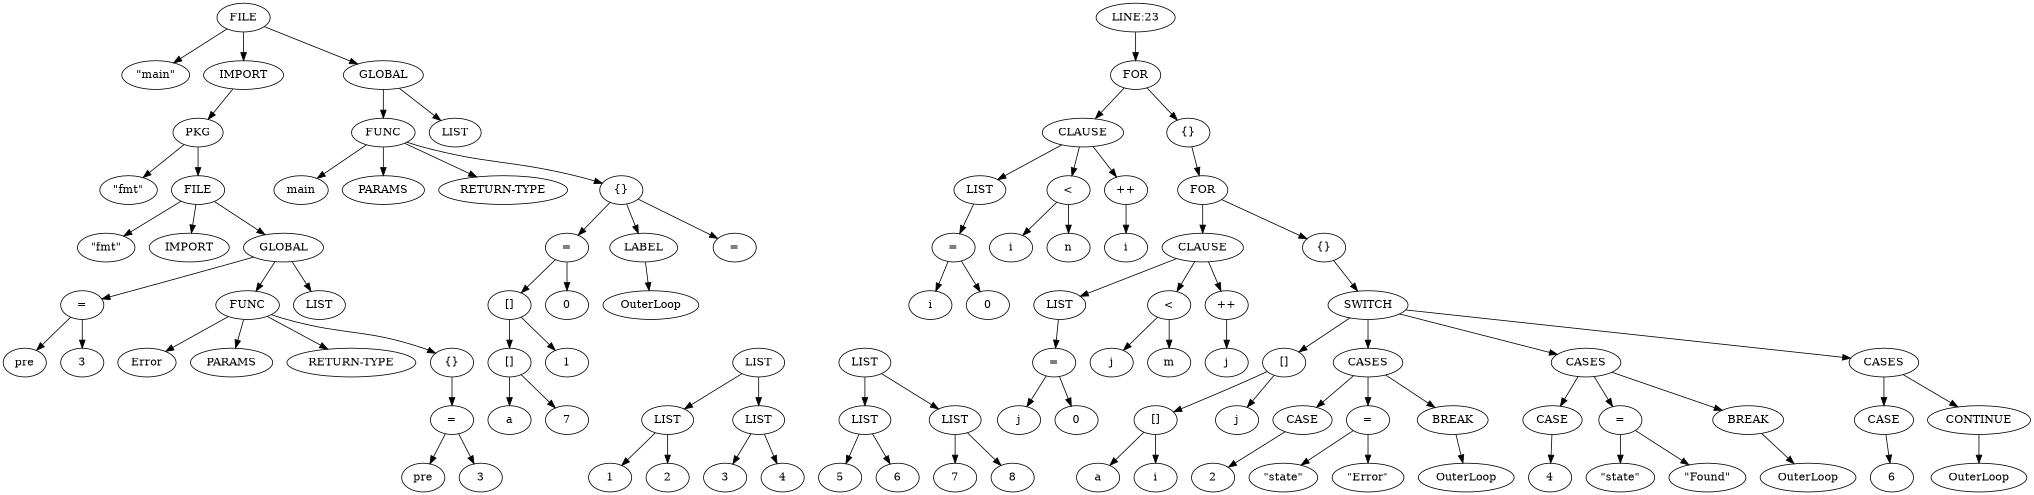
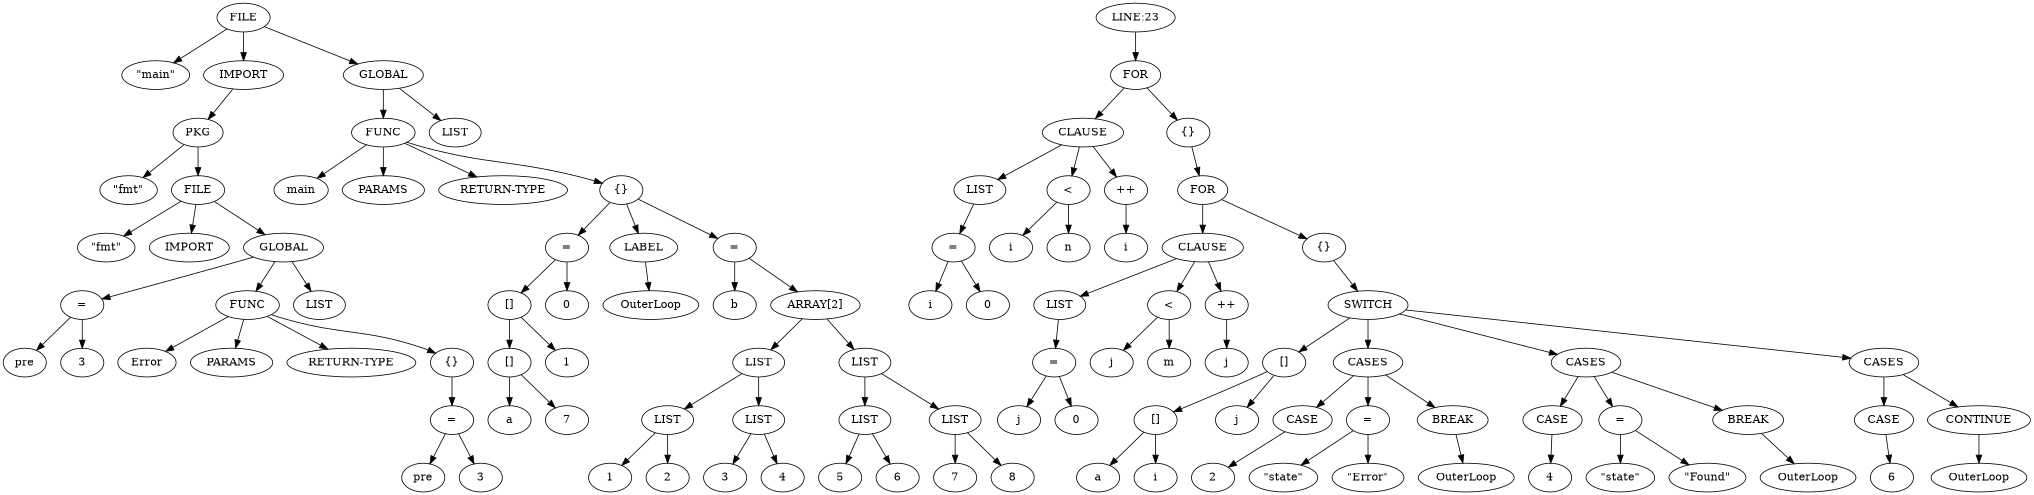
node "b": added
node "ARRAY[2]": added
